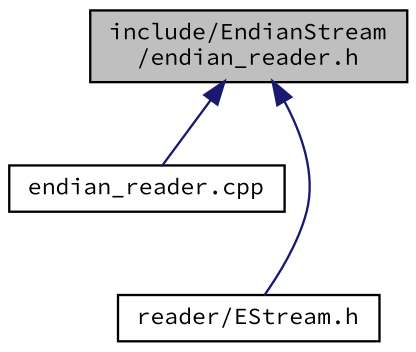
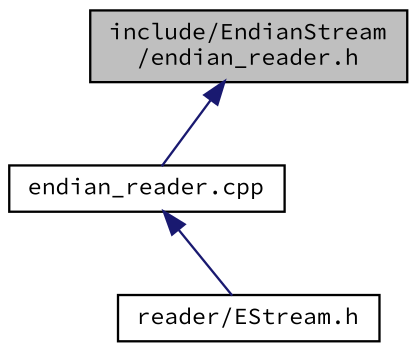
edge "reader/EStream.h" -> "include/EndianStream /endian_reader.h": now "reader/EStream.h" -> "endian_reader.cpp"
